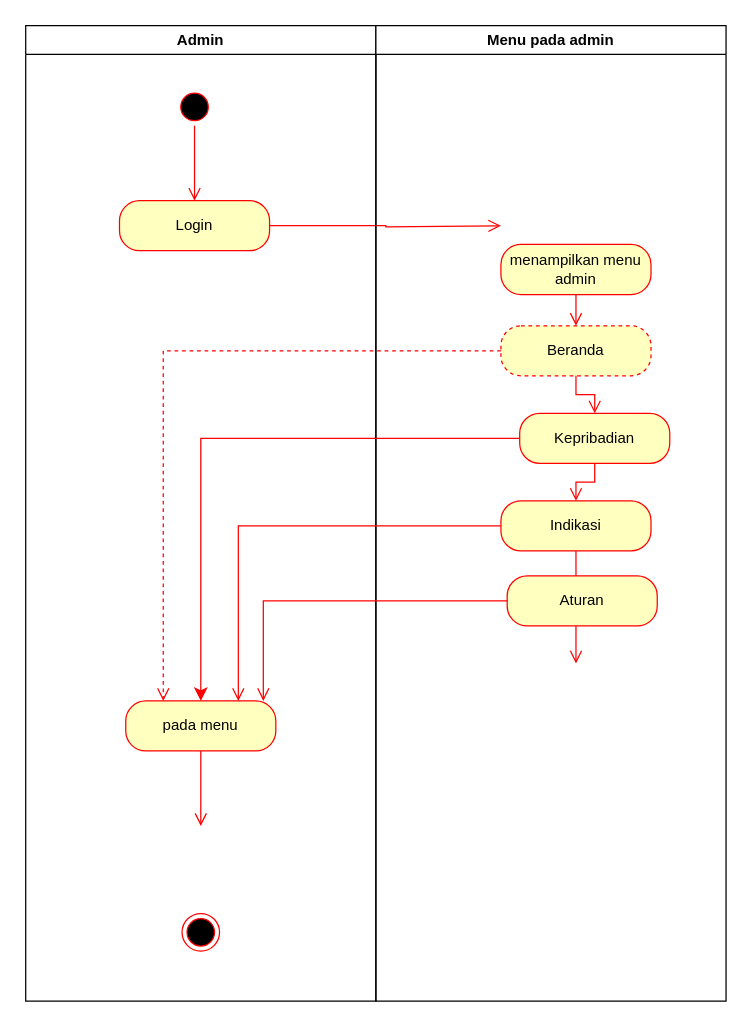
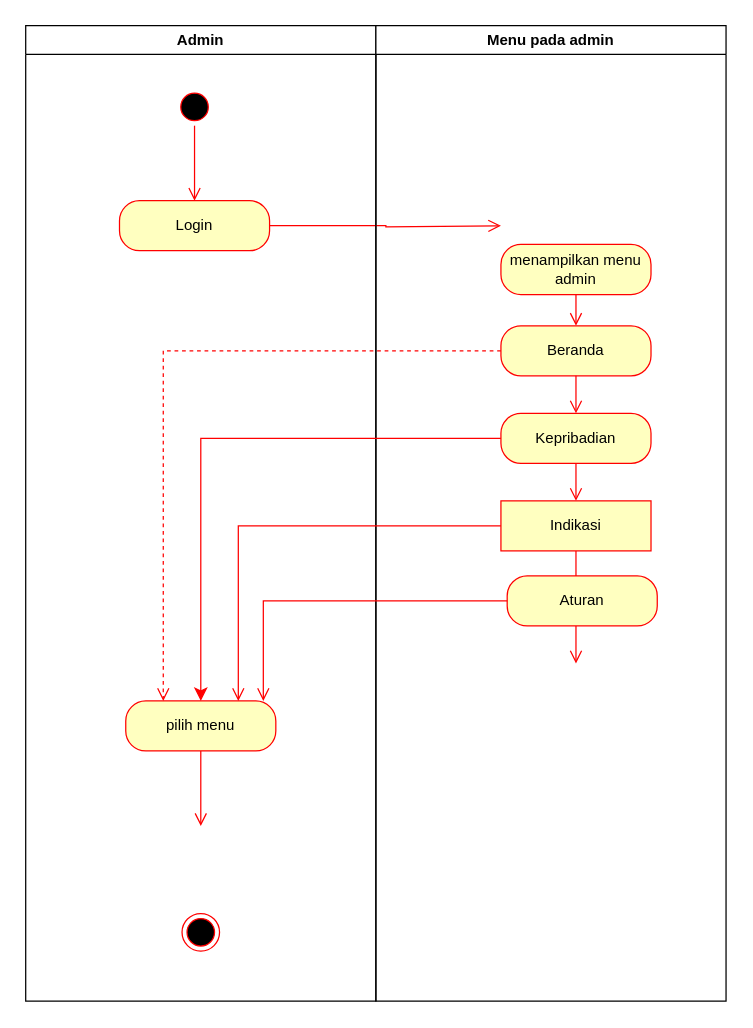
node "Beranda": style dashed -> solid
node "Kepribadian": moved (594, 438) -> (576, 438)
node "Indikasi": shape rounded rectangle -> rectangle
node "pada menu": label "pada menu" -> "pilih menu"
